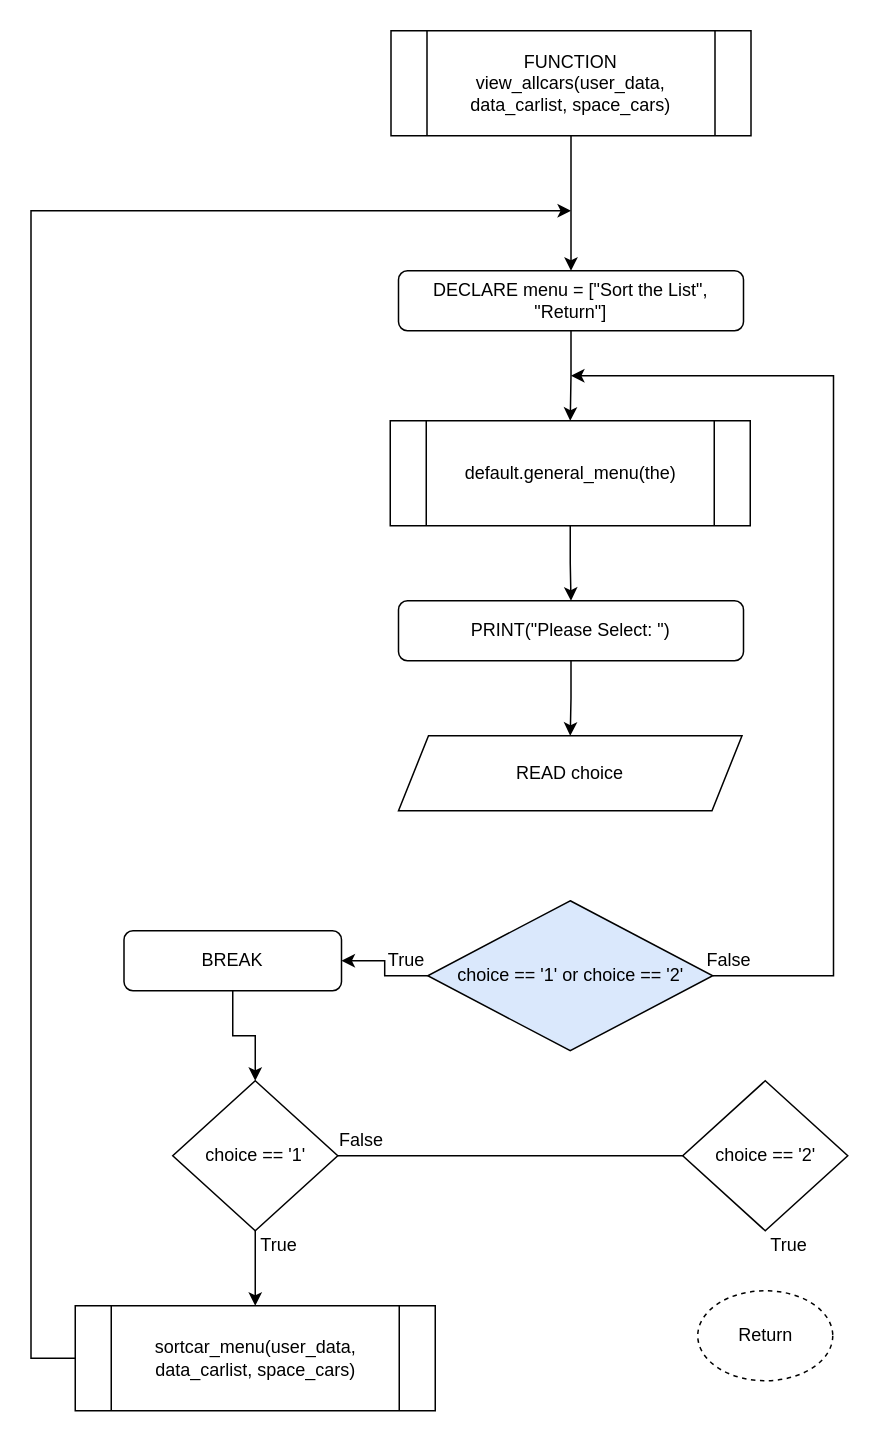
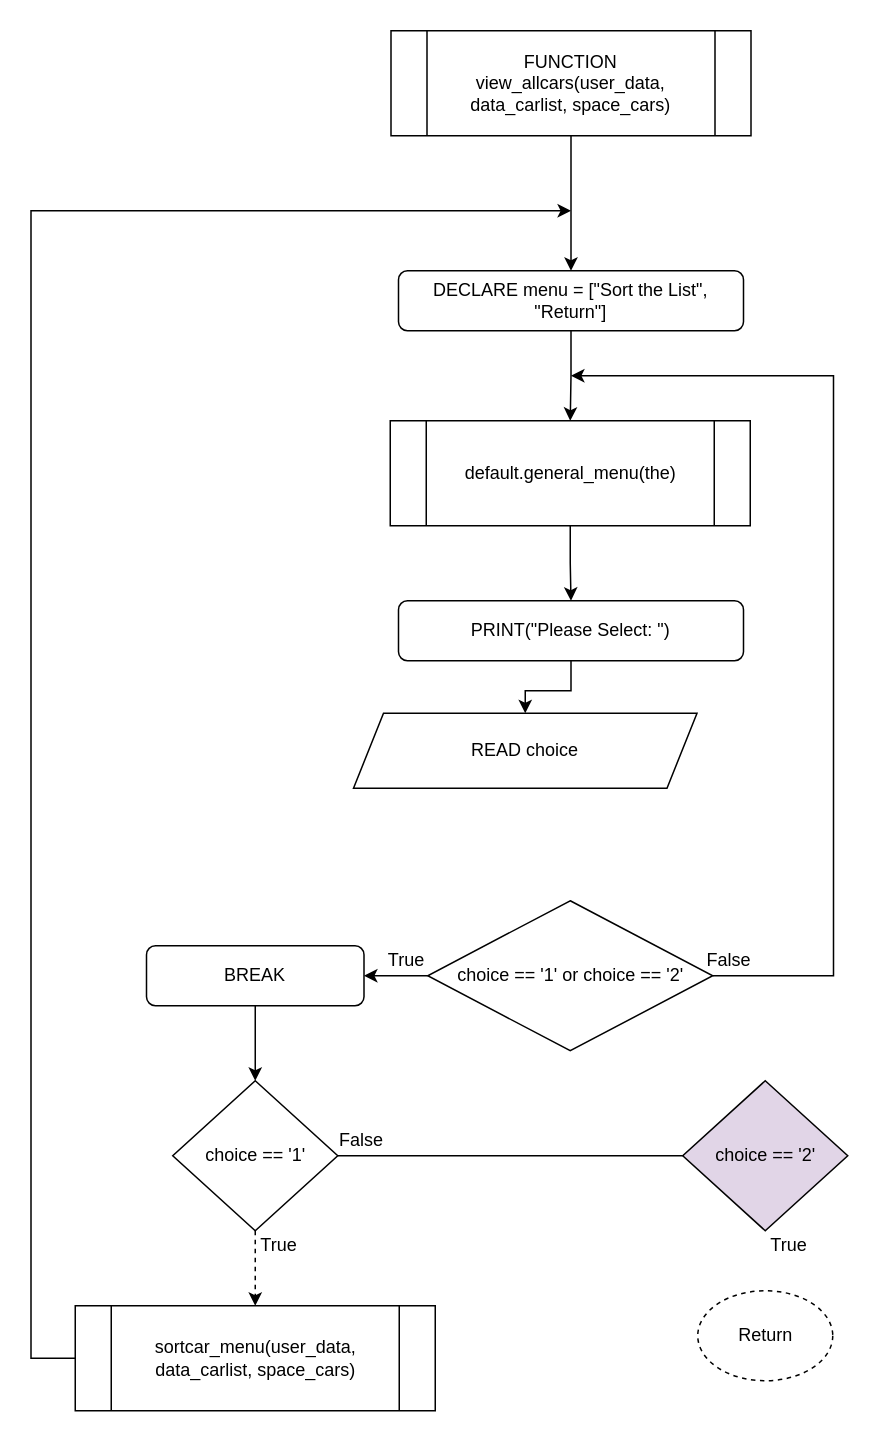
node "READ choice": moved (570, 773) -> (525, 751)
node "BREAK": moved (233, 961) -> (255, 976)
node "choice == '1' or choice == '2'": fillcolor #dae8fc -> #ffffff
node "choice == '2'": fillcolor #ffffff -> #e1d5e7
edge "choice == '1'" -> "sortcar_menu(user_data, data_carlist, space_cars)": style solid -> dashed
